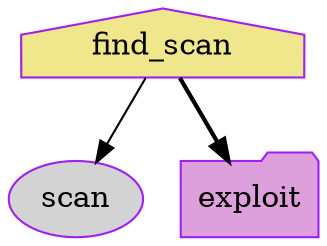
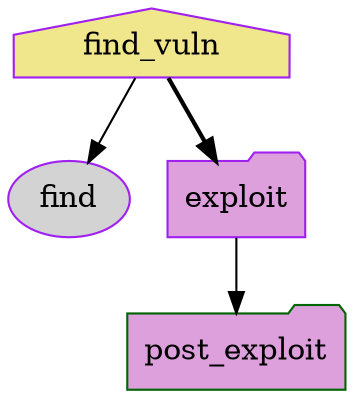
node "find_scan": label "find_scan" -> "find_vuln"
node "scan": label "scan" -> "find"
node "post_exploit": added
